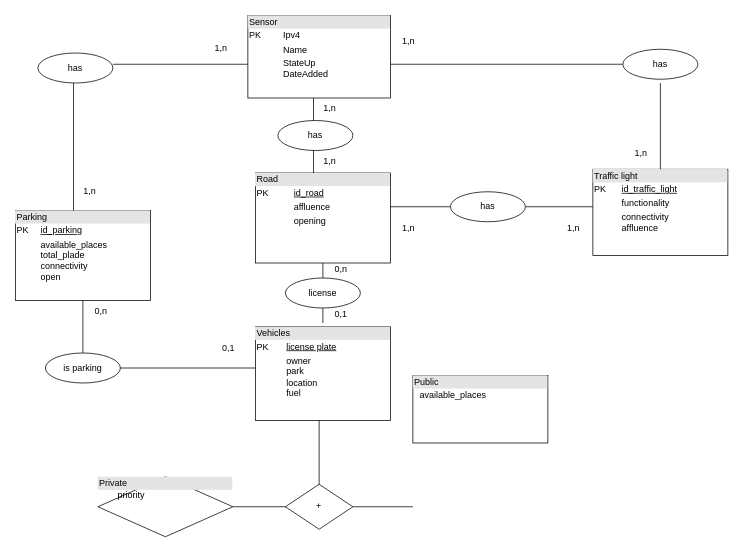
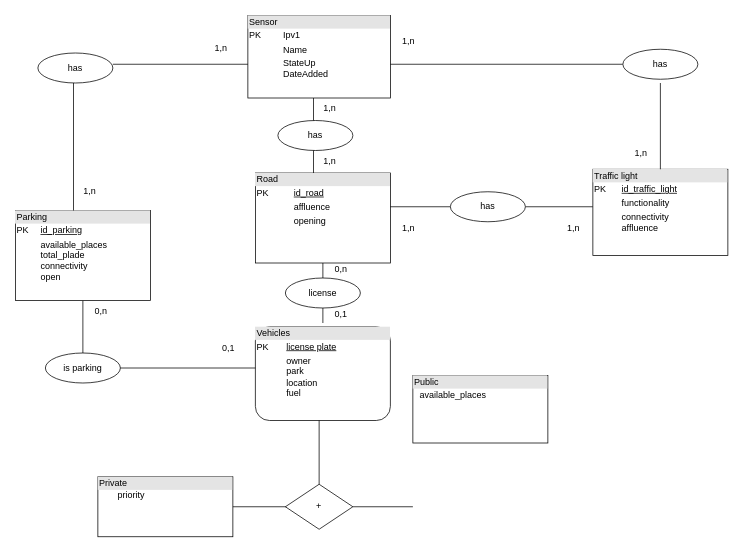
node "Sensor PK Ipv4 Name StateUp DateAdded": label "Sensor PK Ipv4 Name StateUp DateAdded" -> "Sensor PK Ipv1 Name StateUp DateAdded"
node "Vehicles PK license plate owner park location fuel": shape rectangle -> rounded rectangle
node "Private priority": shape diamond -> rectangle
